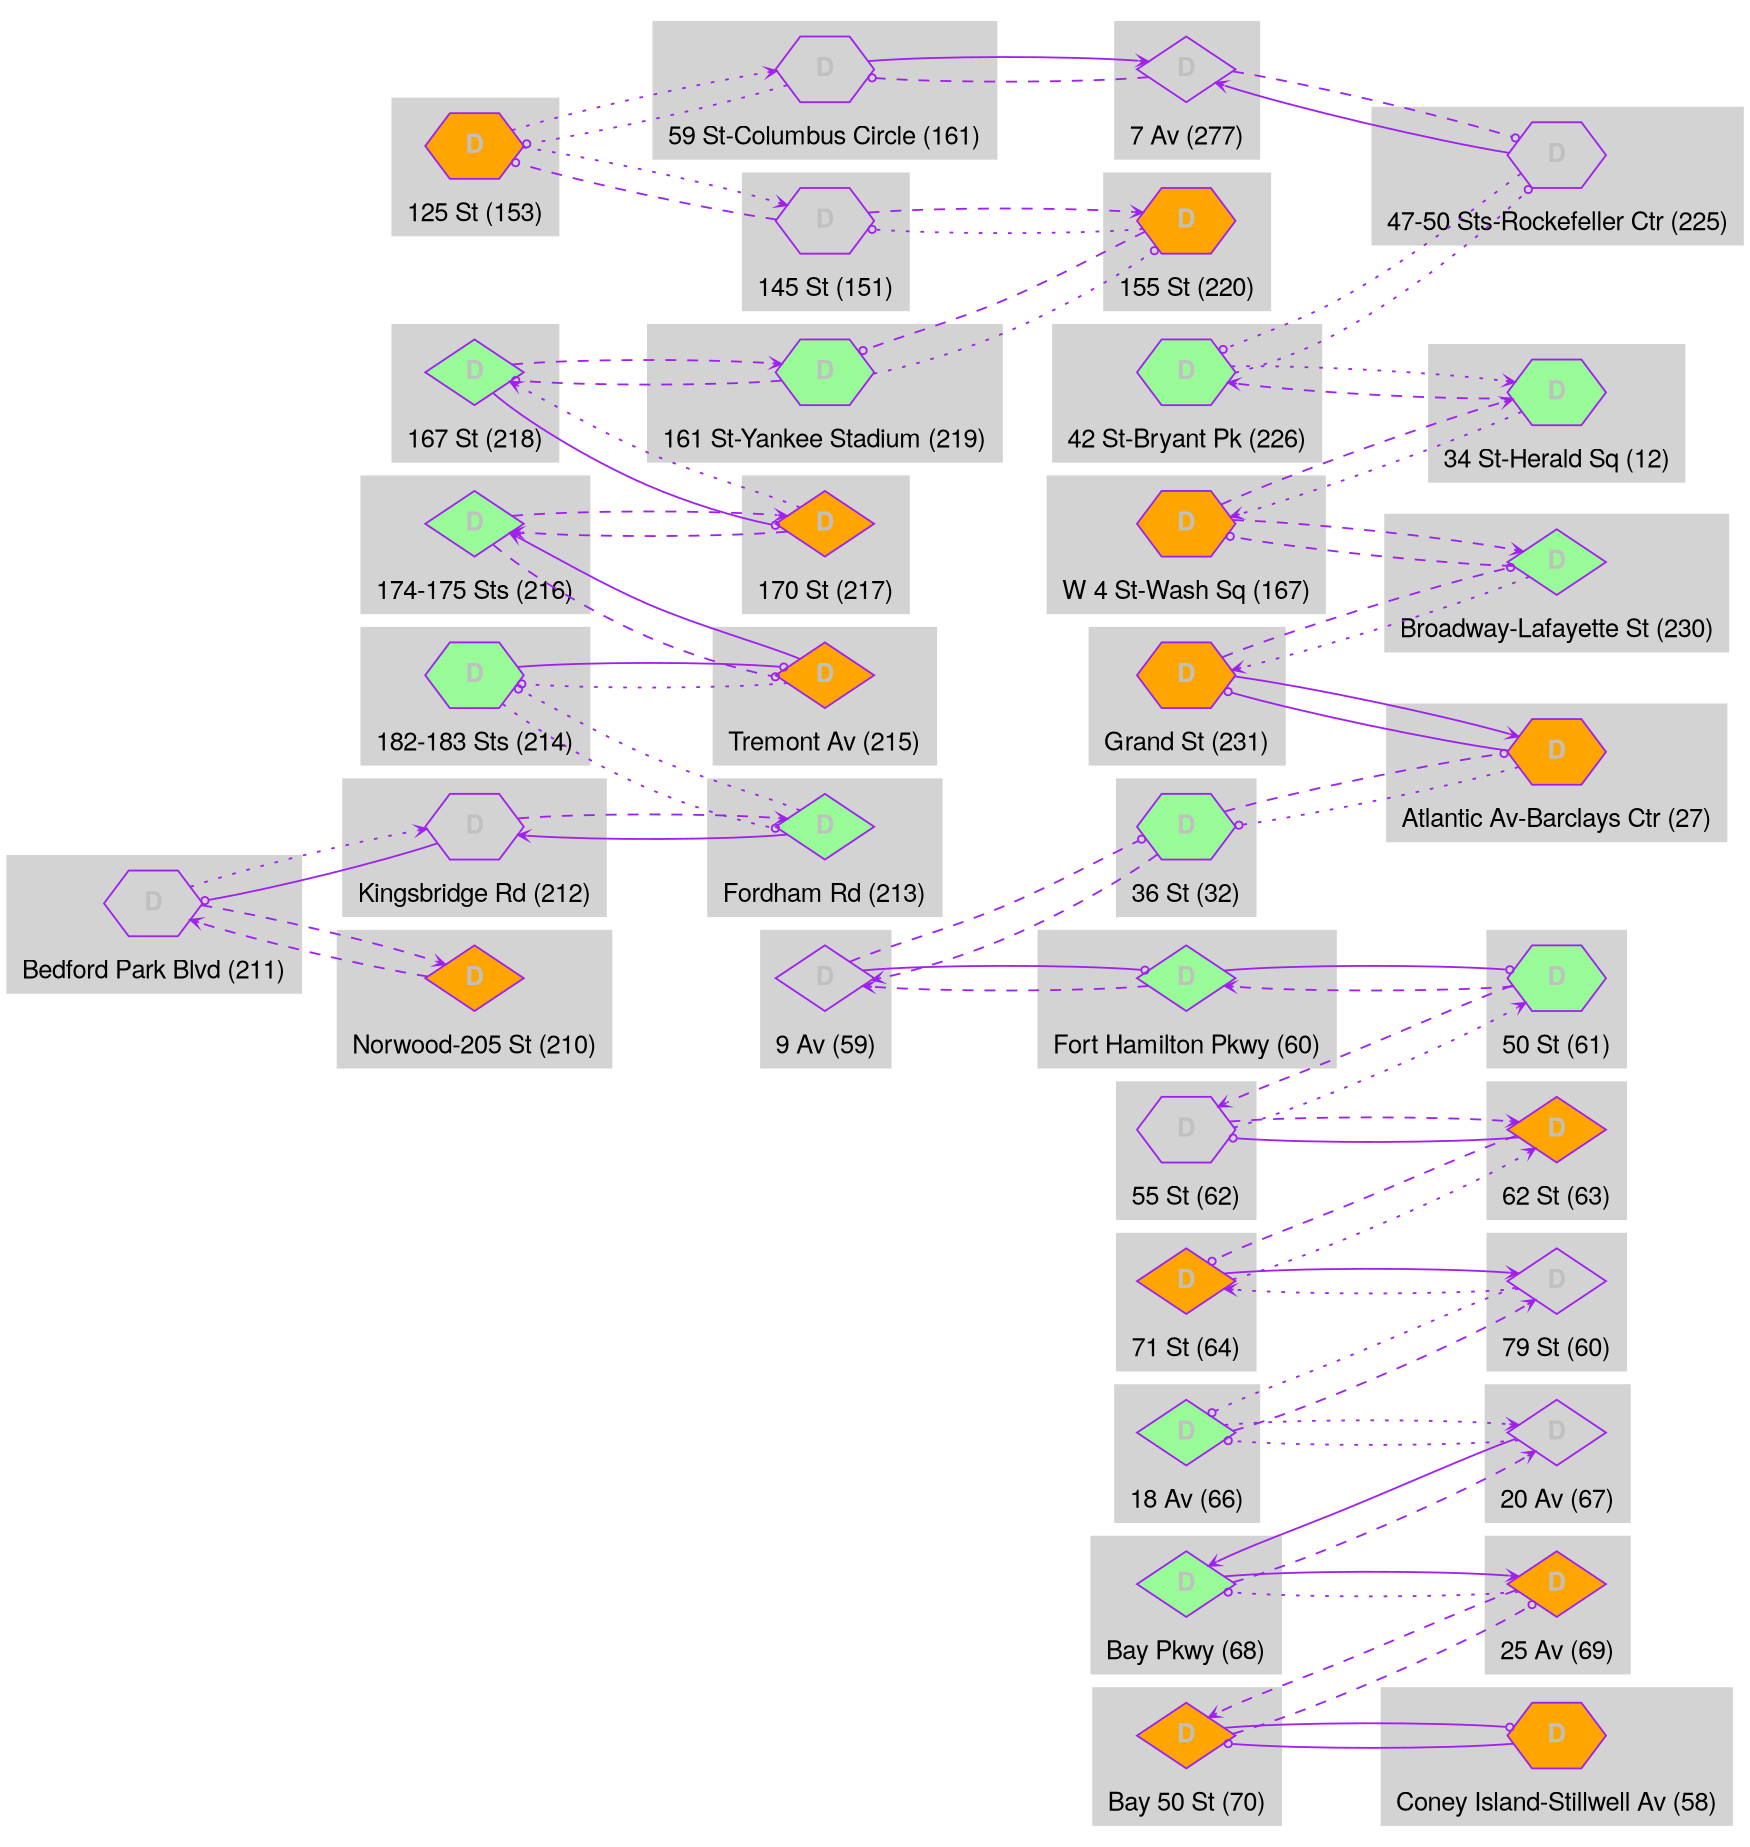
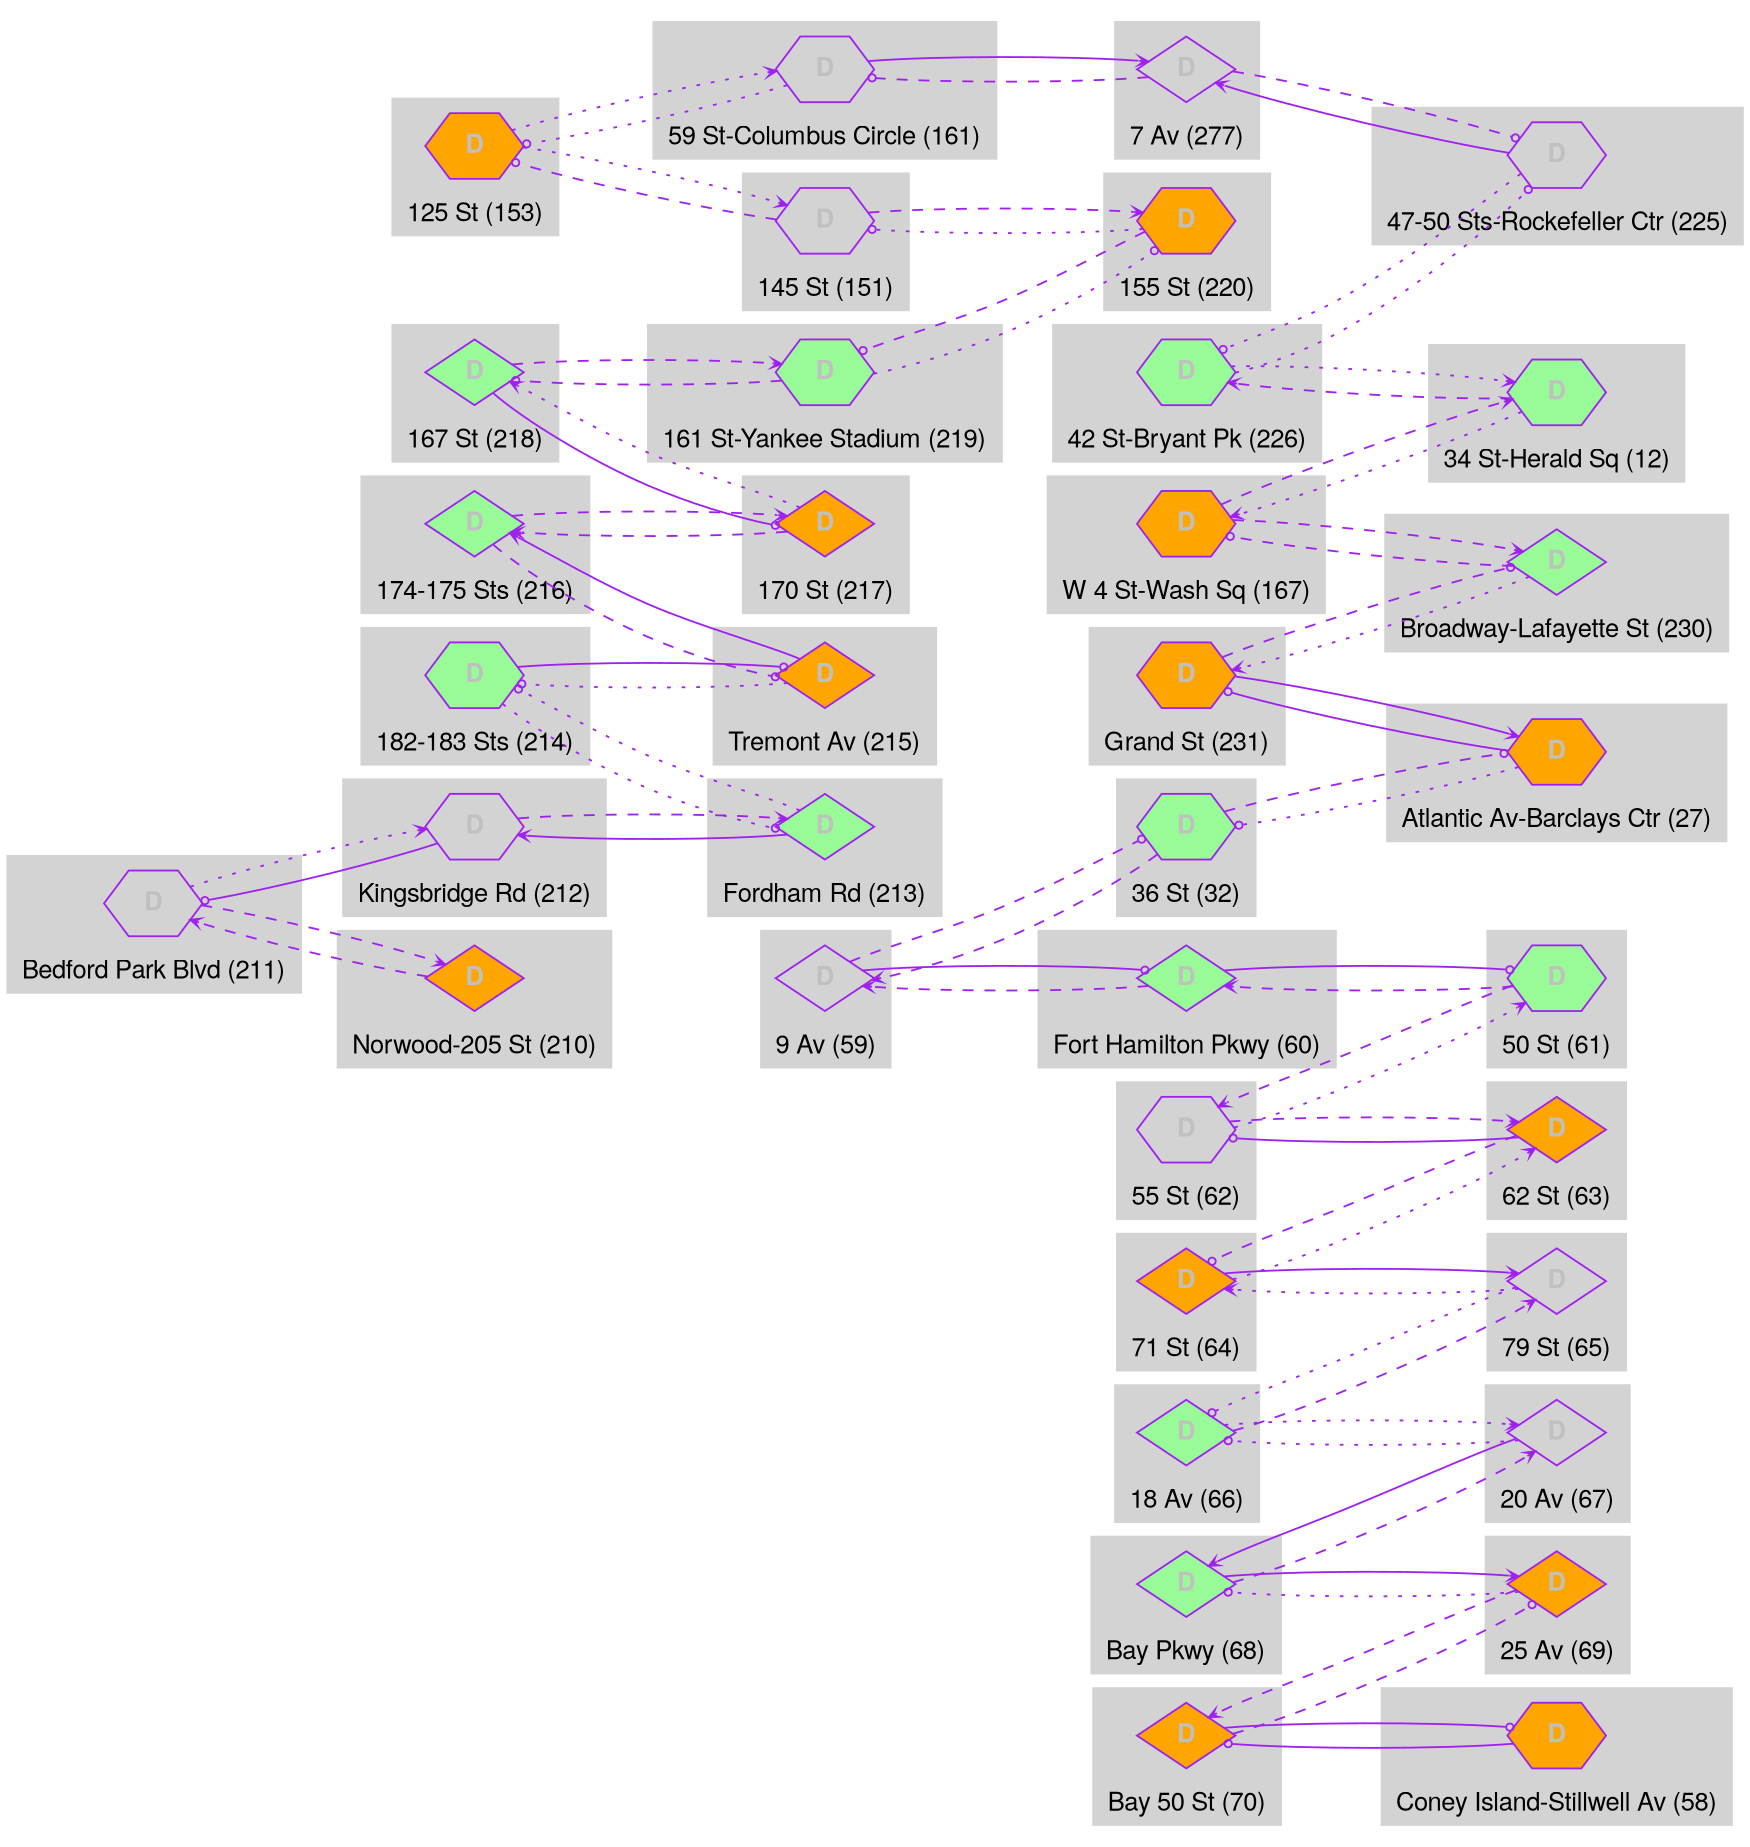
cluster "79 St (60)": label "79 St (60)" -> "79 St (65)"
